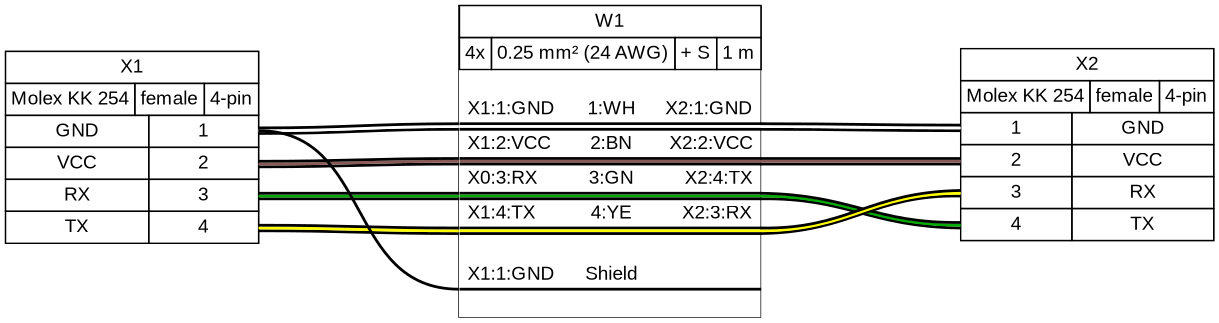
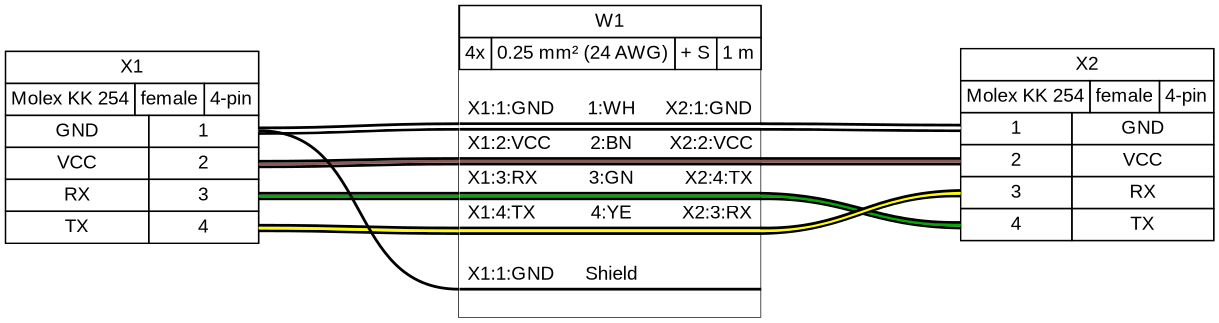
node "W1": text "X0:3:RX" -> "X1:3:RX"
